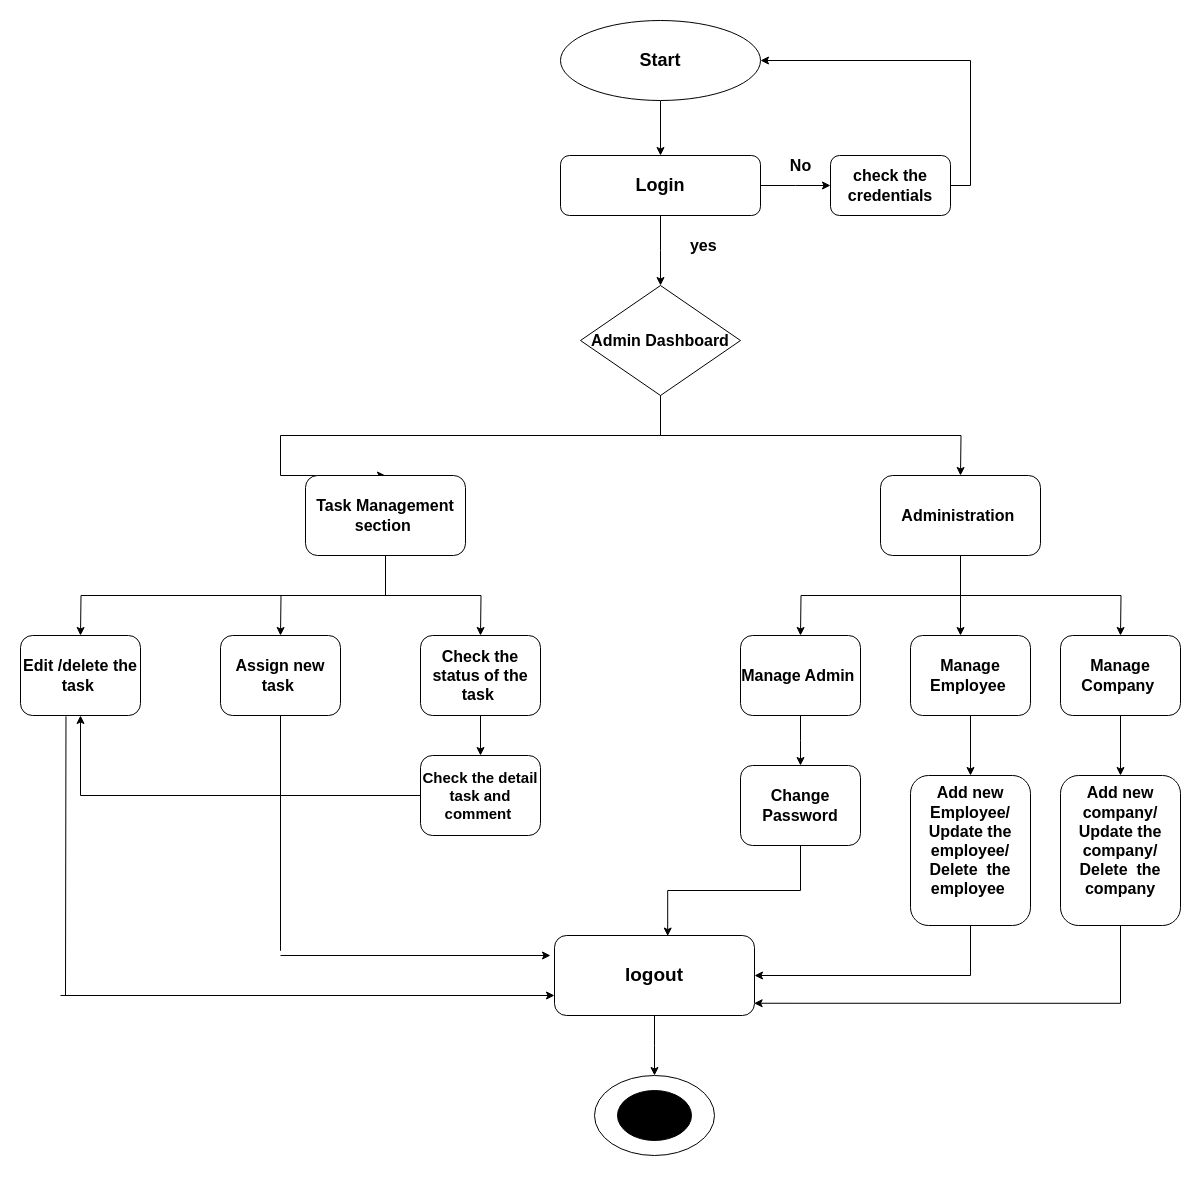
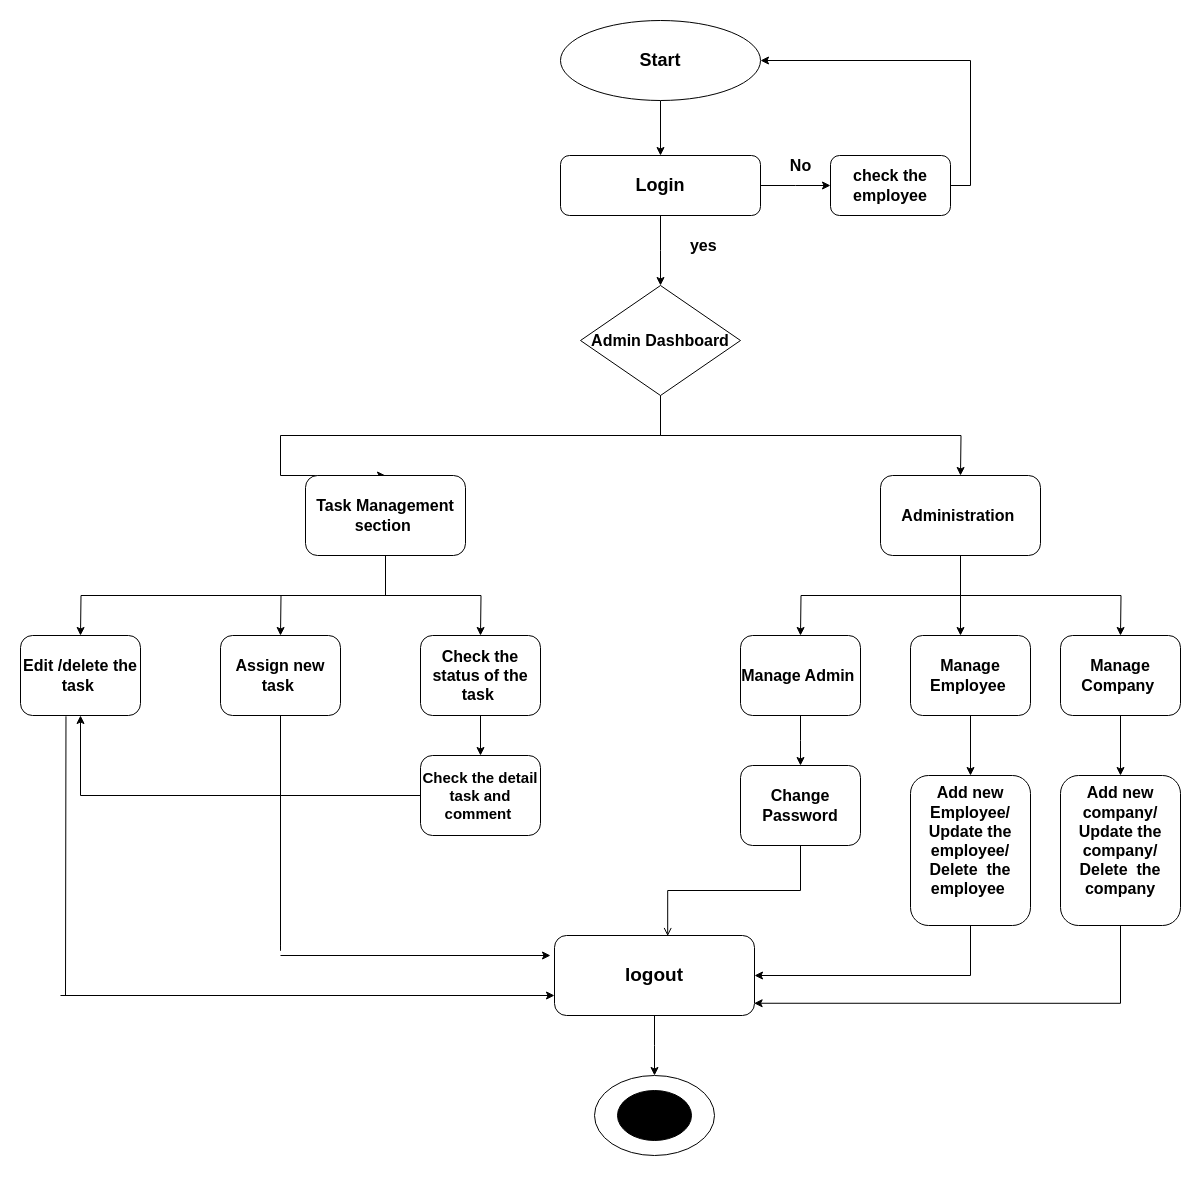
node "check the credentials": label "check the credentials" -> "check the employee"
edge "Change Password" -> "logout": arrowhead classic -> open
